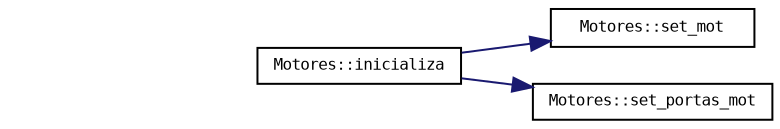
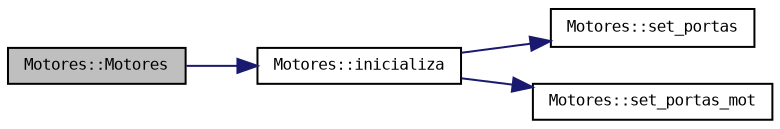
node "Motores::set_mot": label "Motores::set_mot" -> "Motores::set_portas"
node "Motores::Motores": added
